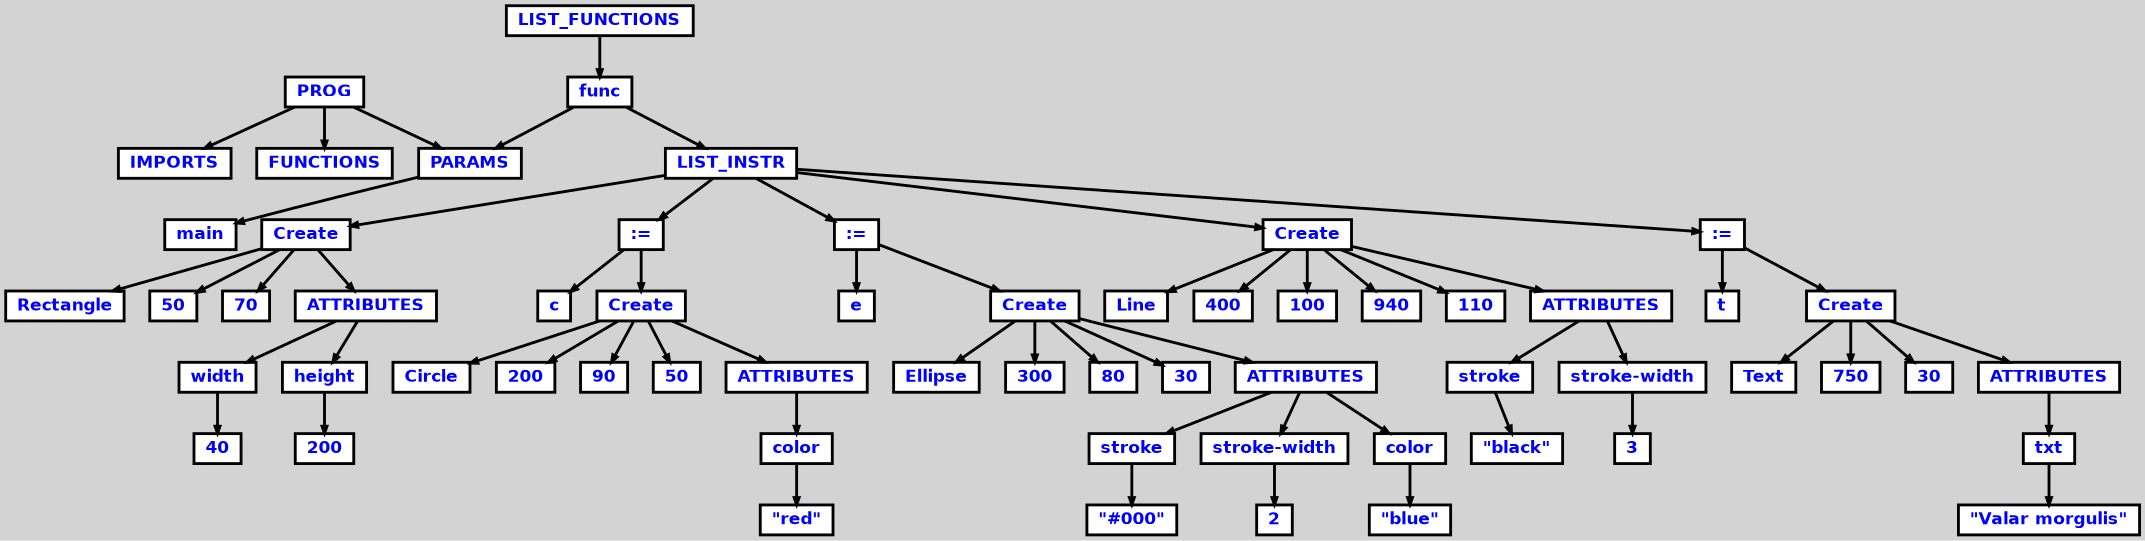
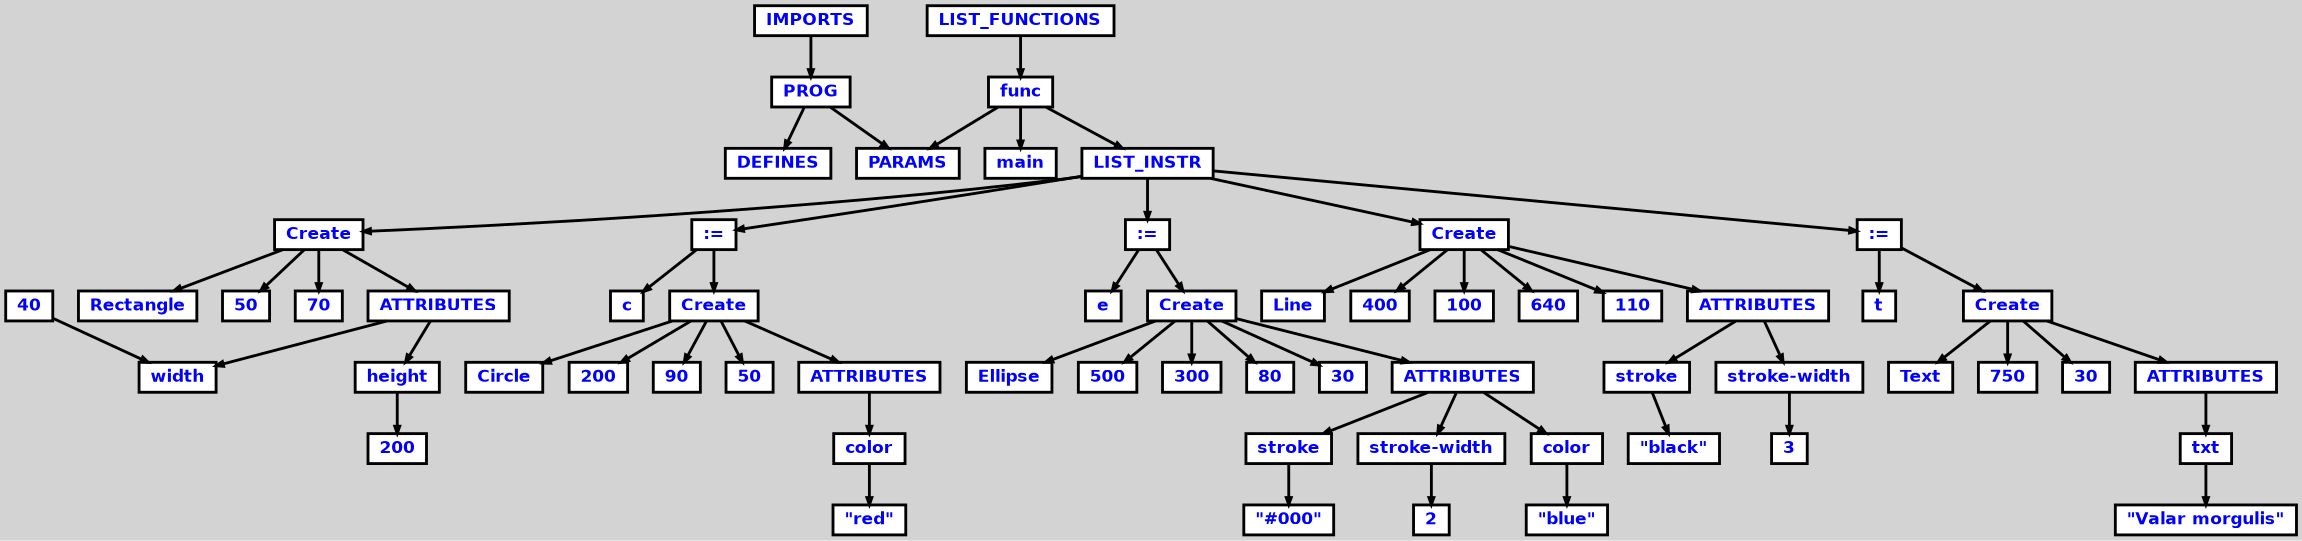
edge "PROG" -> "IMPORTS": reversed
node "FUNCTIONS": label "FUNCTIONS" -> "DEFINES"
edge "PARAMS" -> "main": now "func" -> "main"
node "940": label "940" -> "640"
node "500": added
edge "width" -> "40": reversed
